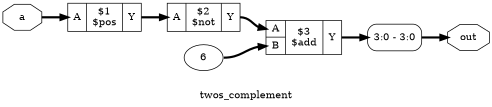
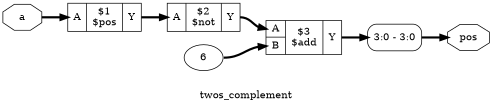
node "out": label "out" -> "pos"
